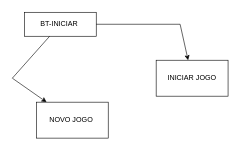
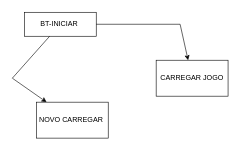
node "INICIAR JOGO": label "INICIAR JOGO" -> "CARREGAR JOGO"
node "NOVO JOGO": label "NOVO JOGO" -> "NOVO CARREGAR"
